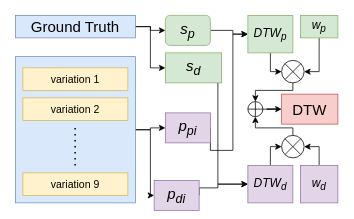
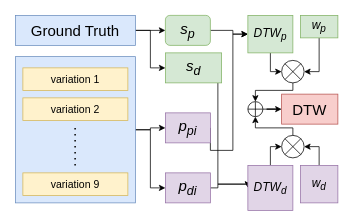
node "Ground Truth": size 120x23 -> 120x30
node "DTWd": size 45x38 -> 45x45
node "pdi": moved (177, 195) -> (188, 188)
